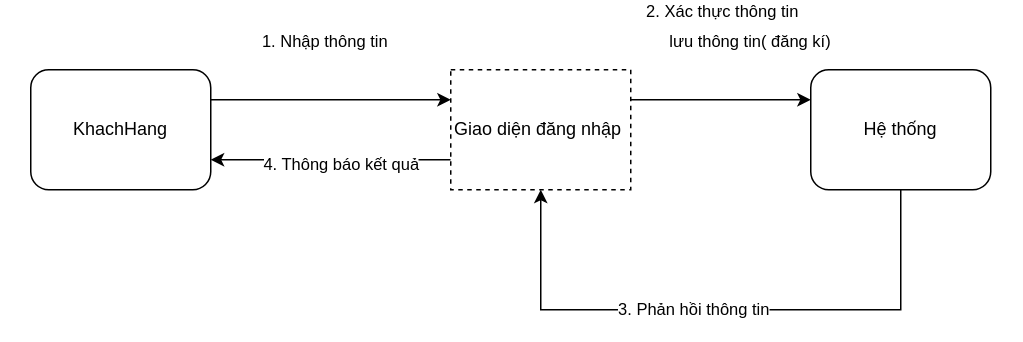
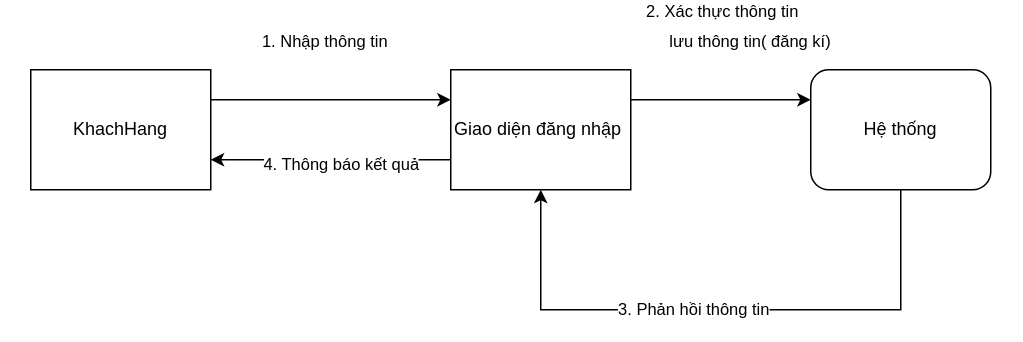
node "KhachHang": shape rounded rectangle -> rectangle
node "Giao diện đăng nhập": style dashed -> solid
